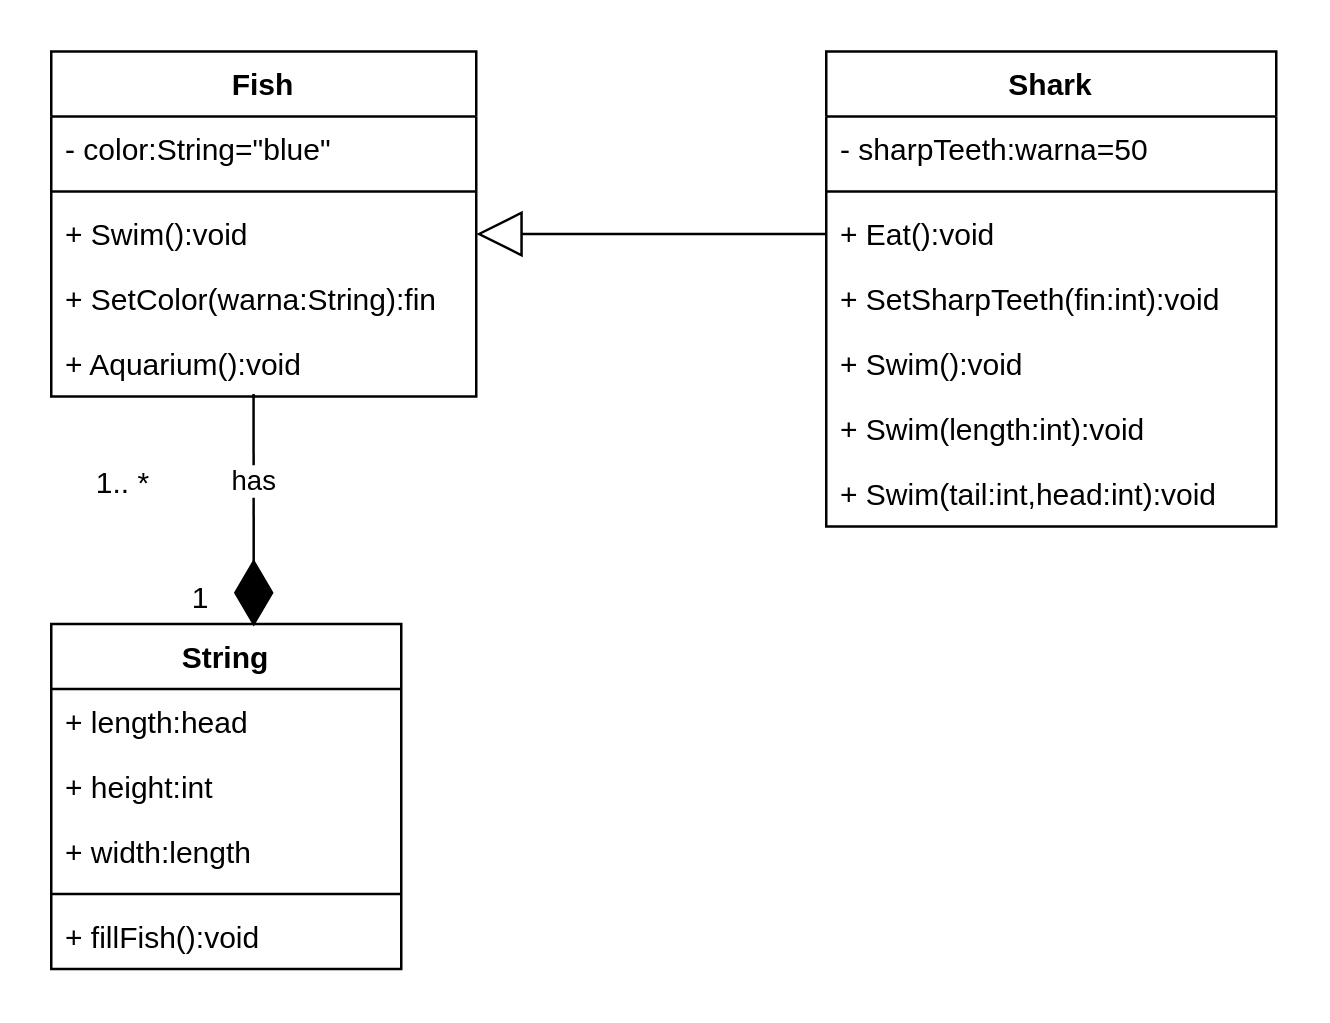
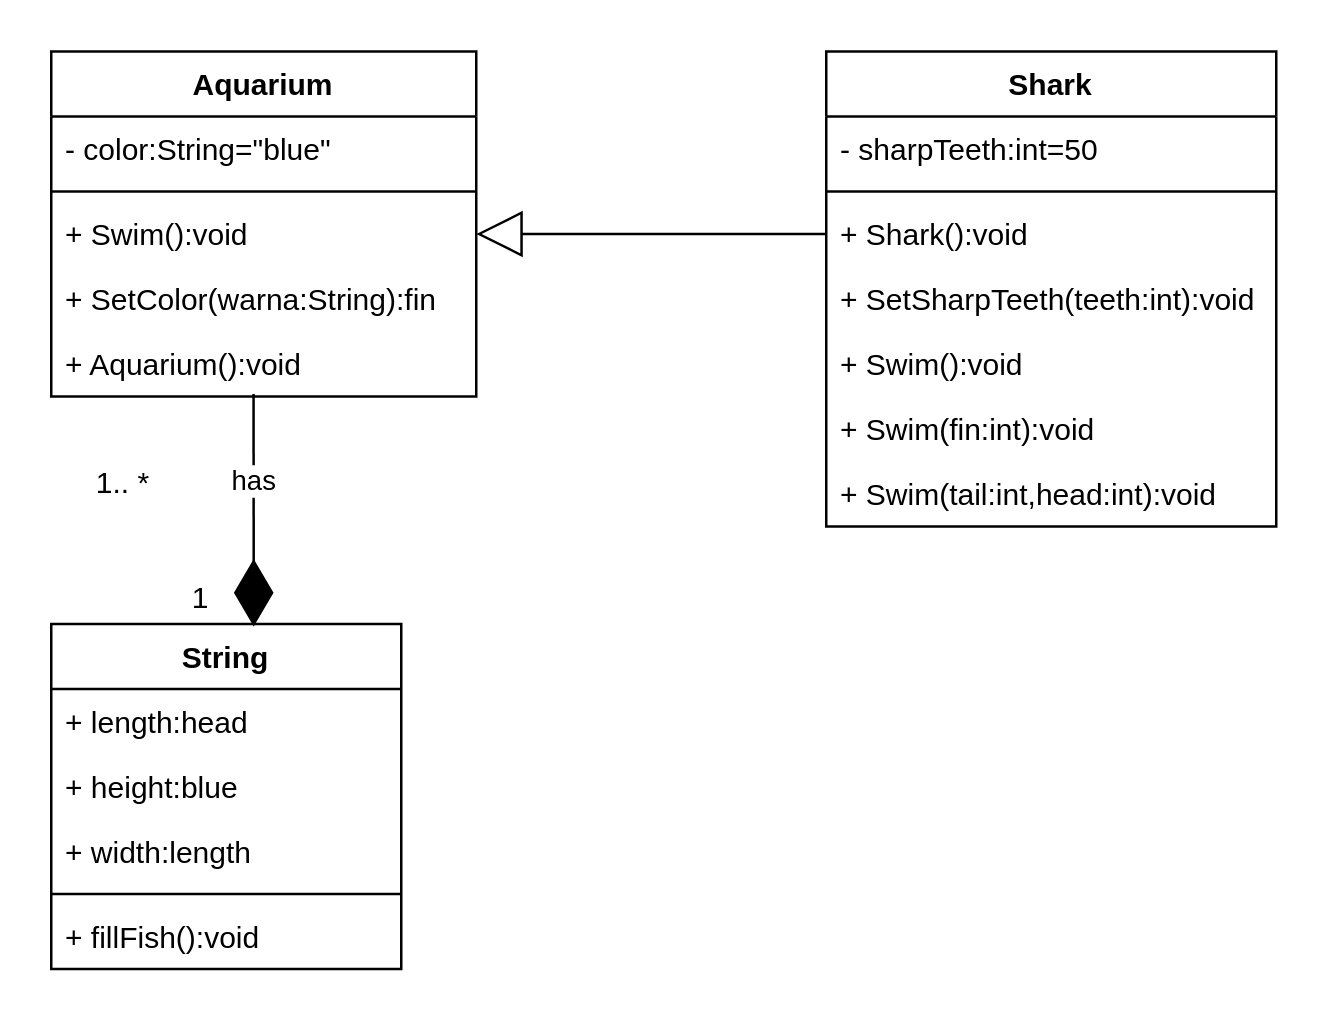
node "Fish": label "Fish" -> "Aquarium"
node "- sharpTeeth:warna=50": label "- sharpTeeth:warna=50" -> "- sharpTeeth:int=50"
node "+ Eat():void": label "+ Eat():void" -> "+ Shark():void"
node "+ SetSharpTeeth(fin:int):void": label "+ SetSharpTeeth(fin:int):void" -> "+ SetSharpTeeth(teeth:int):void"
node "+ Swim(length:int):void": label "+ Swim(length:int):void" -> "+ Swim(fin:int):void"
node "+ height:int": label "+ height:int" -> "+ height:blue"
